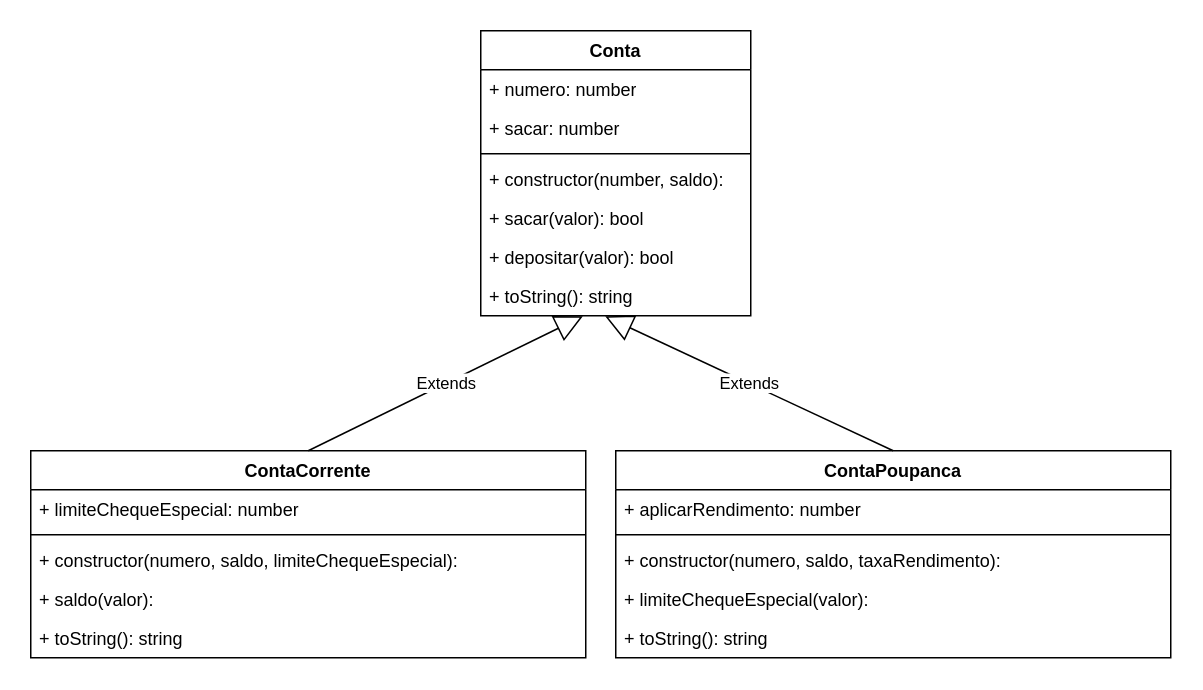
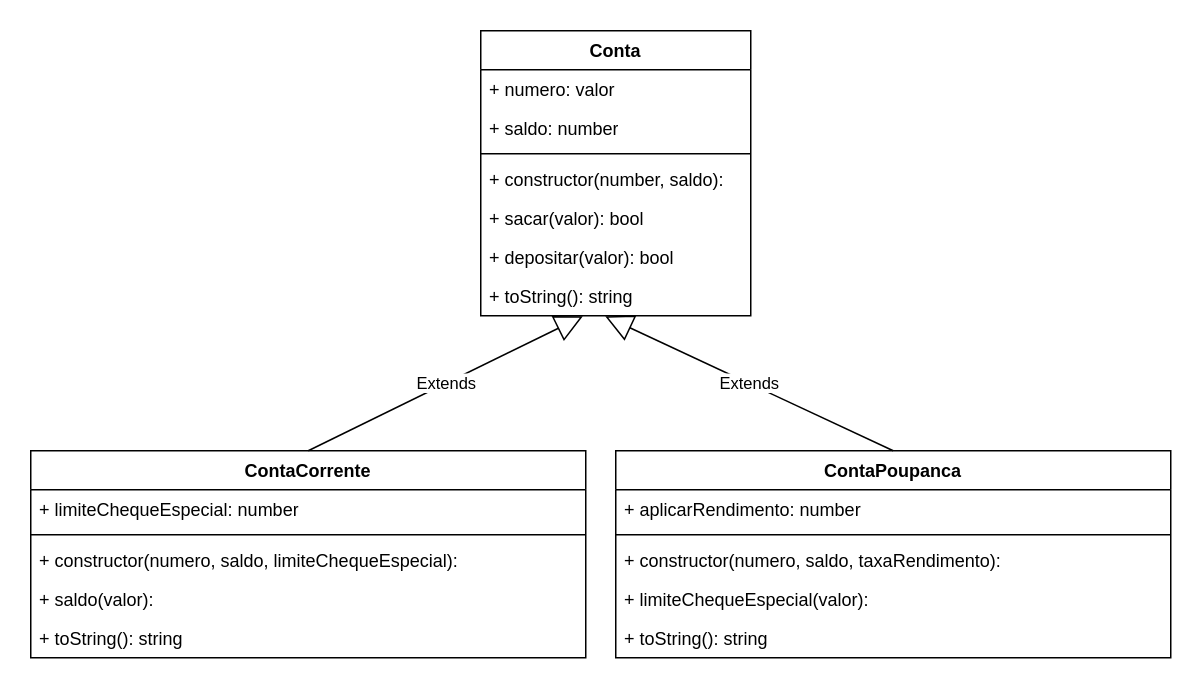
node "+ numero: number": label "+ numero: number" -> "+ numero: valor"
node "+ sacar: number": label "+ sacar: number" -> "+ saldo: number"
